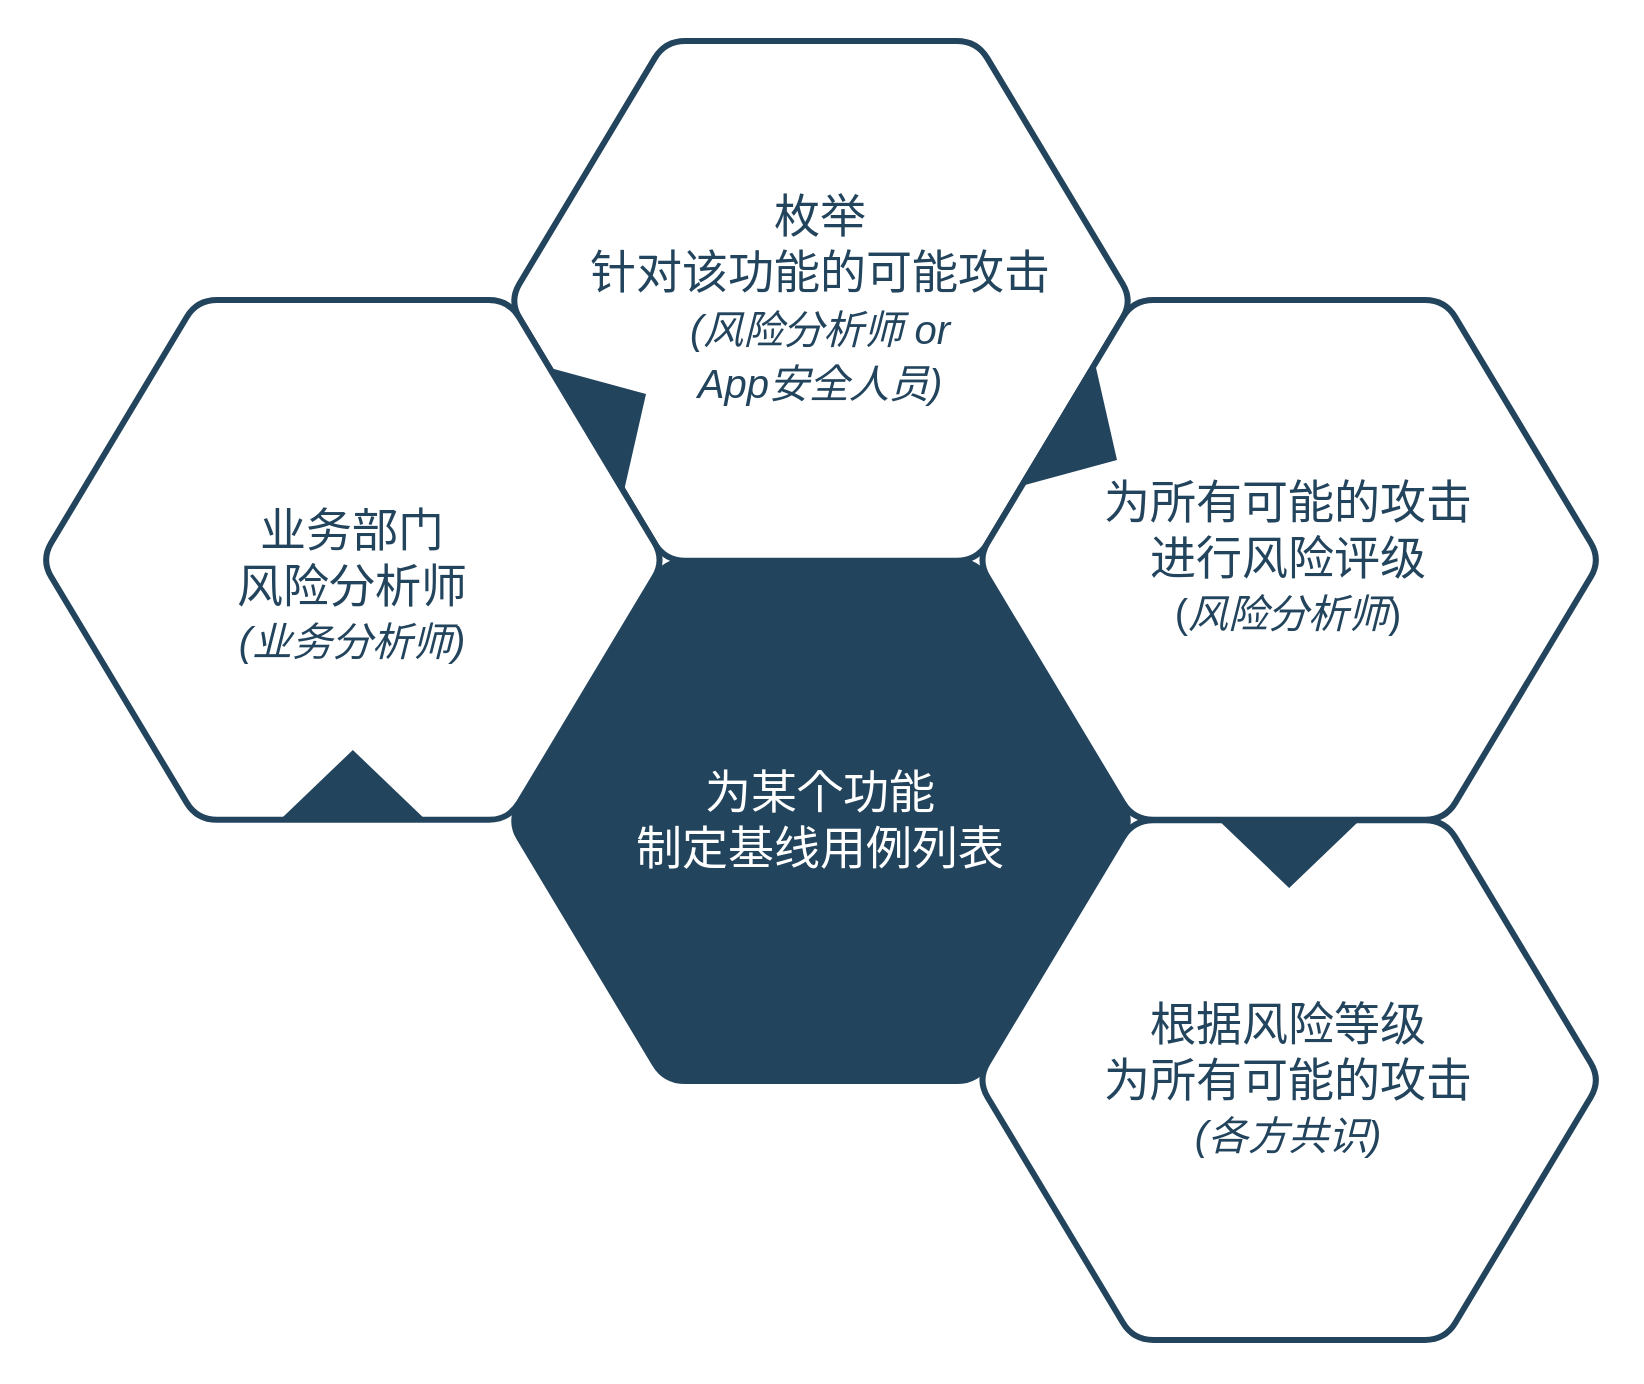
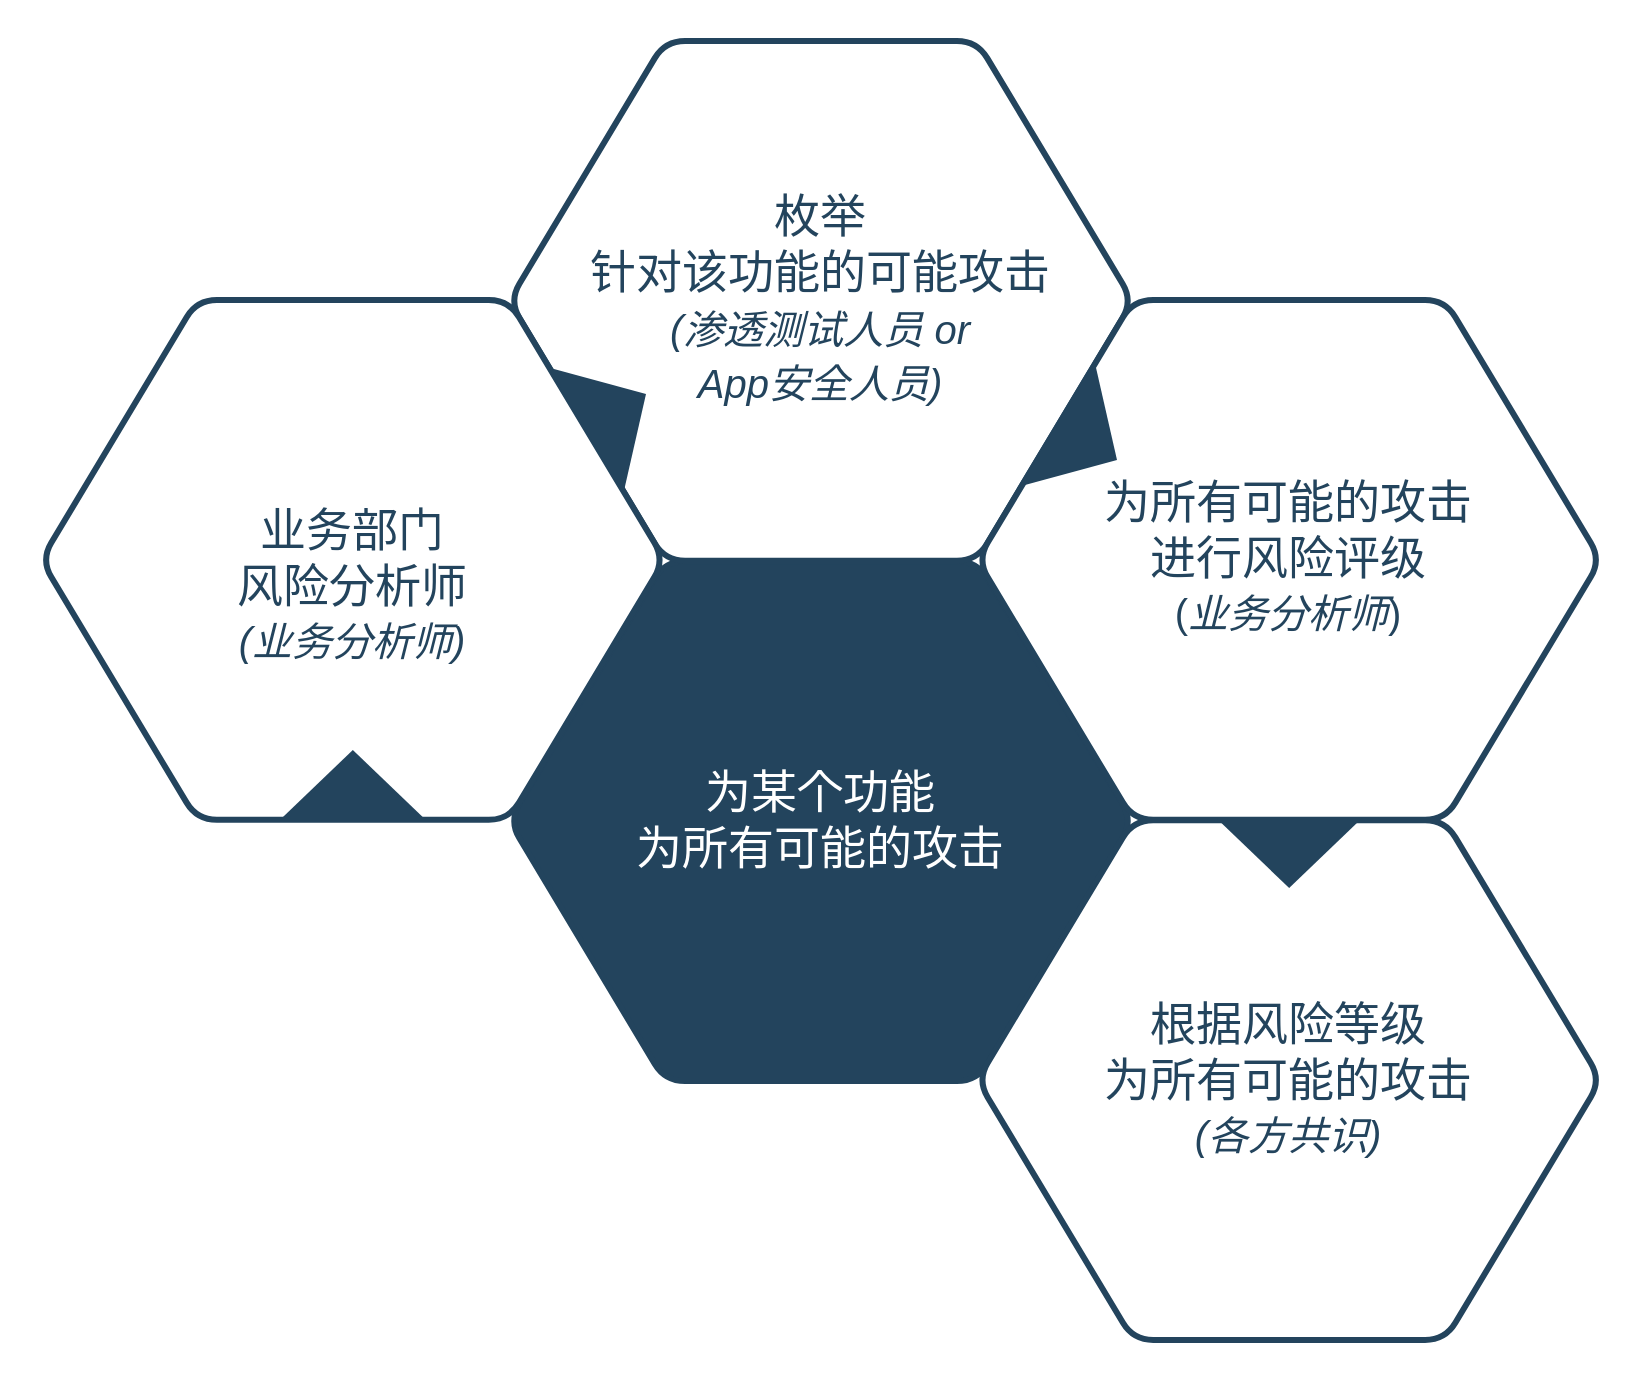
node "枚举 针对该功能的可能攻击 (风险分析师 or App安全人员)": label "枚举 针对该功能的可能攻击 (风险分析师 or App安全人员)" -> "枚举 针对该功能的可能攻击 (渗透测试人员 or App安全人员)"
node "为所有可能的攻击 进行风险评级 (风险分析师)": label "为所有可能的攻击 进行风险评级 (风险分析师)" -> "为所有可能的攻击 进行风险评级 (业务分析师)"
node "为某个功能 制定基线用例列表": label "为某个功能 制定基线用例列表" -> "为某个功能 为所有可能的攻击"
